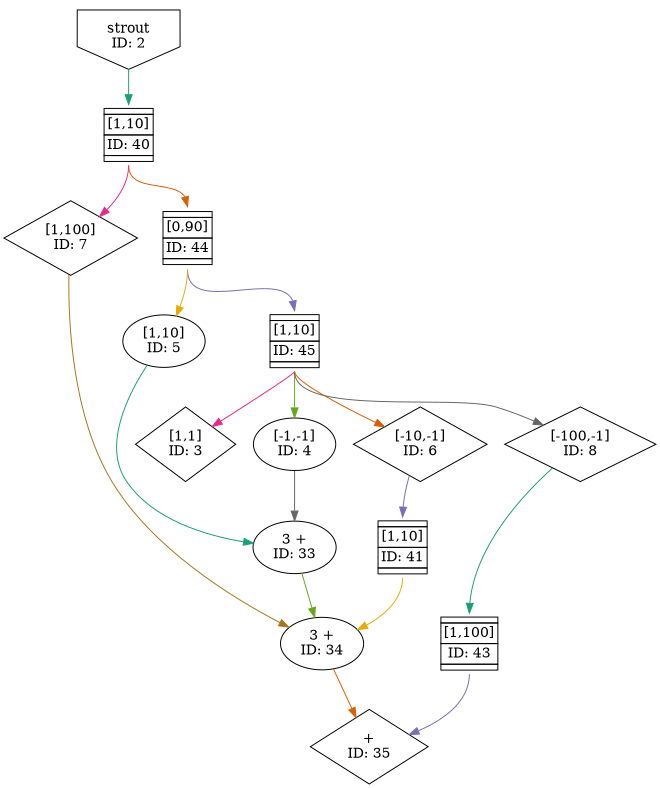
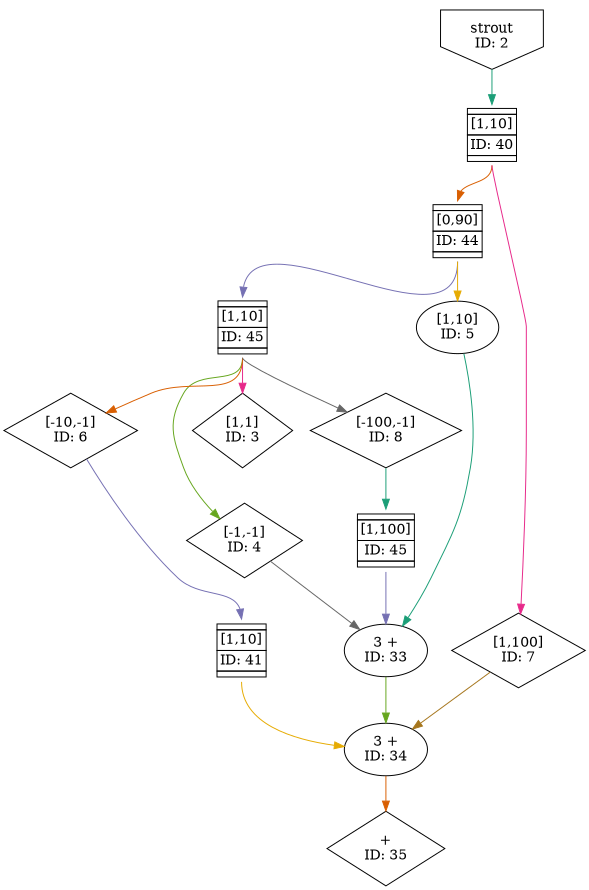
node "[-1,-1] ID: 4": shape ellipse -> diamond
node "[1,100]": text "ID: 43" -> "ID: 45"
edge "[1,100]" -> "+ ID: 35": now "[1,100]" -> "3 + ID: 33"
